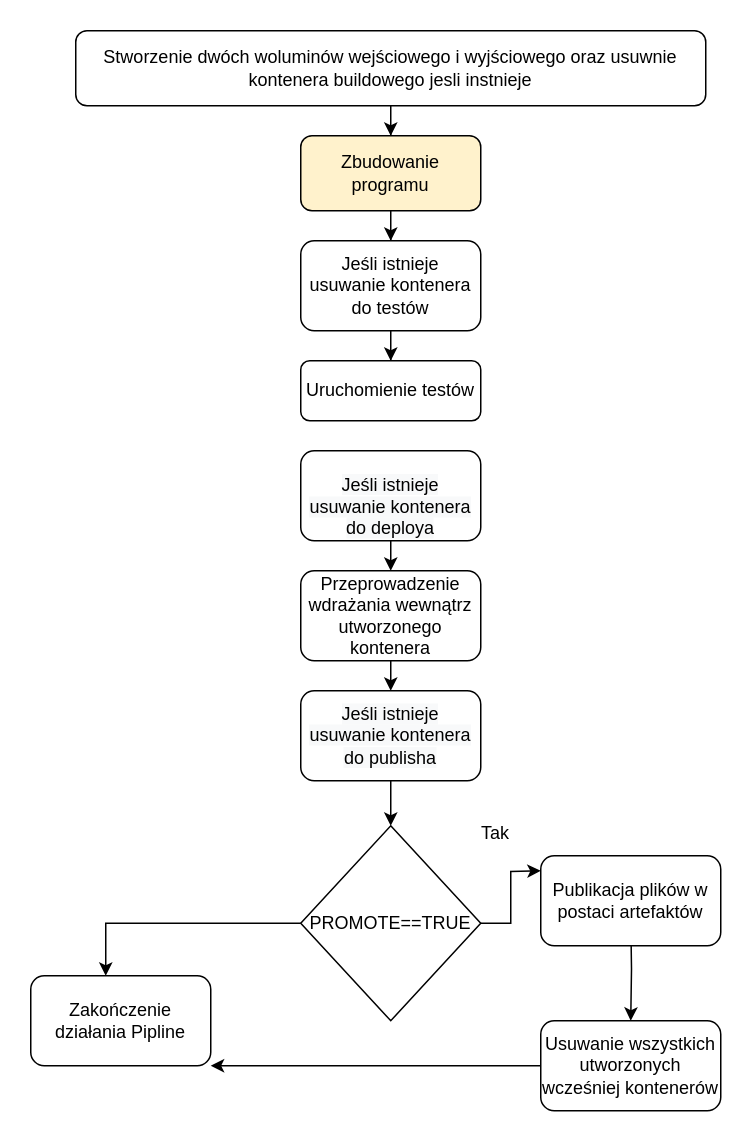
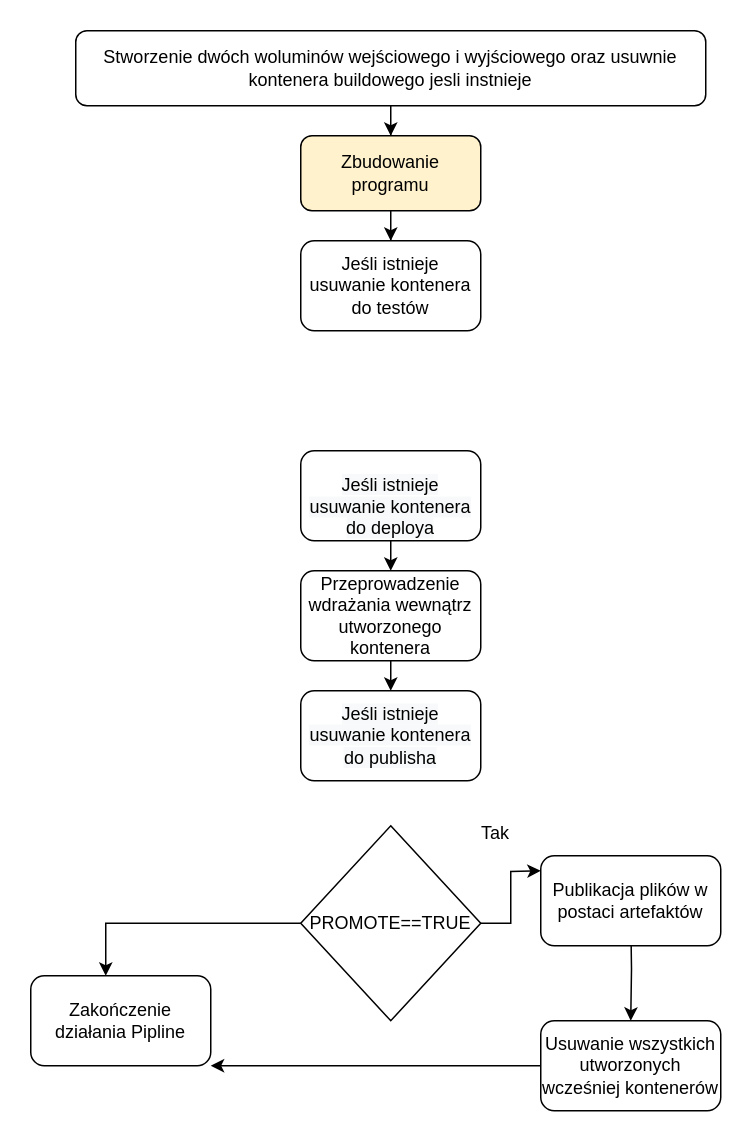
edge "Jeśli istnieje usuwanie kontenera do testów" -> "Uruchomienie testów": removed
node "Uruchomienie testów": removed
edge "Jeśli istnieje usuwanie kontenera do publisha" -> "PROMOTE==TRUE": removed
